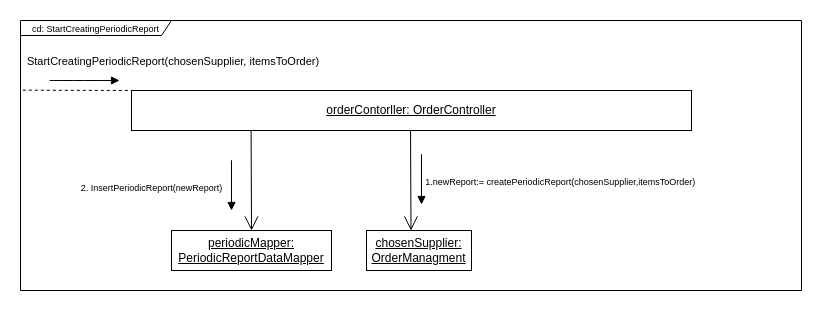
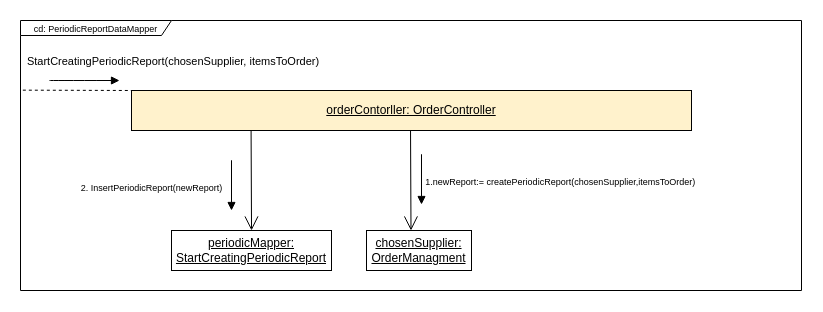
node "cd: StartCreatingPeriodicReport": label "cd: StartCreatingPeriodicReport" -> "cd: PeriodicReportDataMapper"
node "orderContorller: OrderController": fillcolor #ffffff -> #fff2cc
node "periodicMapper: PeriodicReportDataMapper": label "periodicMapper: PeriodicReportDataMapper" -> "periodicMapper: StartCreatingPeriodicReport"
